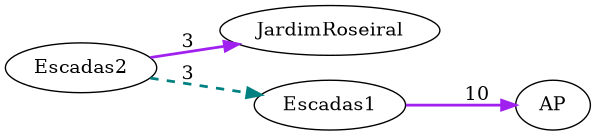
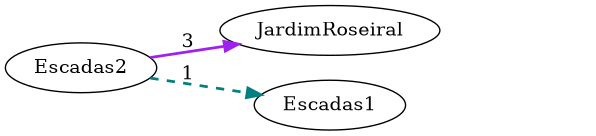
edge "Escadas2" -> "Escadas1": label "3" -> "1"
node "AP": removed
